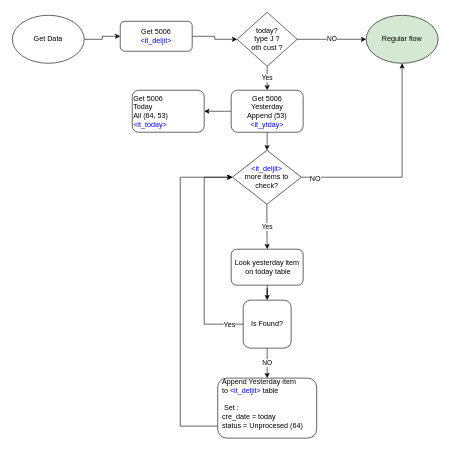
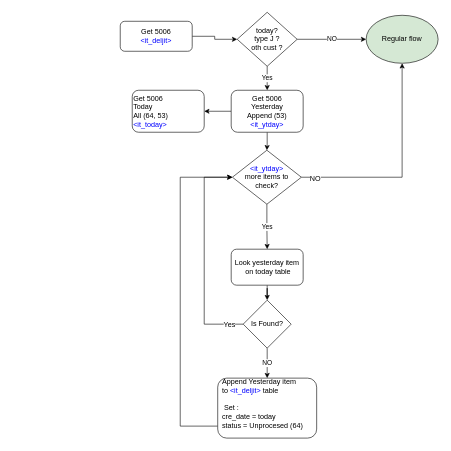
edge "Get Data" -> "Get 5006 <it_deljit>": removed
node "Get Data": removed
node "<it_deljit> more items to check?": label "<it_deljit> more items to check?" -> "<it_ytday> more items to check?"
node "Is Found?": shape rounded rectangle -> diamond
